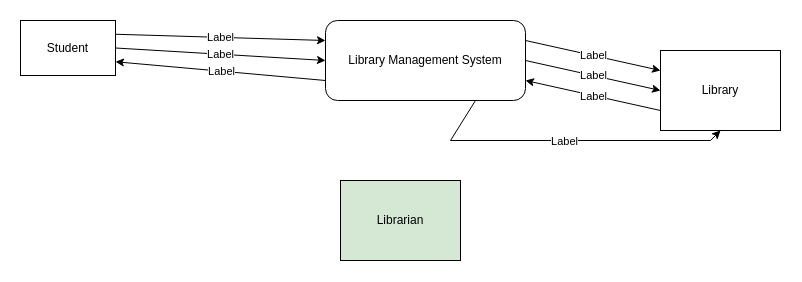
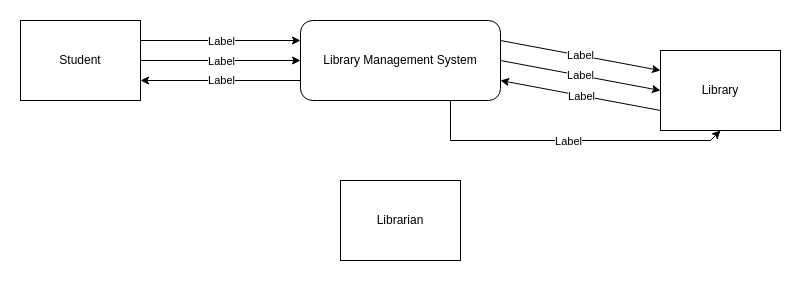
node "Student": size 95x55 -> 120x80
node "Library Management System": moved (426, 61) -> (401, 61)
node "Librarian": fillcolor #d5e8d4 -> #ffffff
